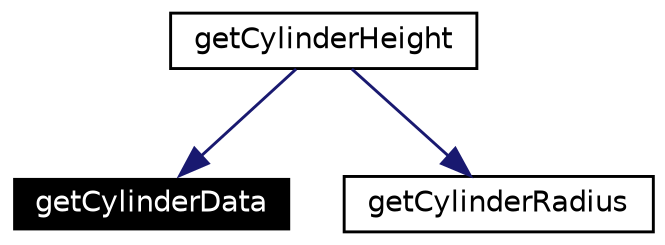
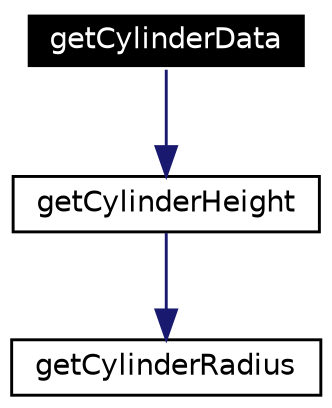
edge "getCylinderHeight" -> "getCylinderData": reversed
